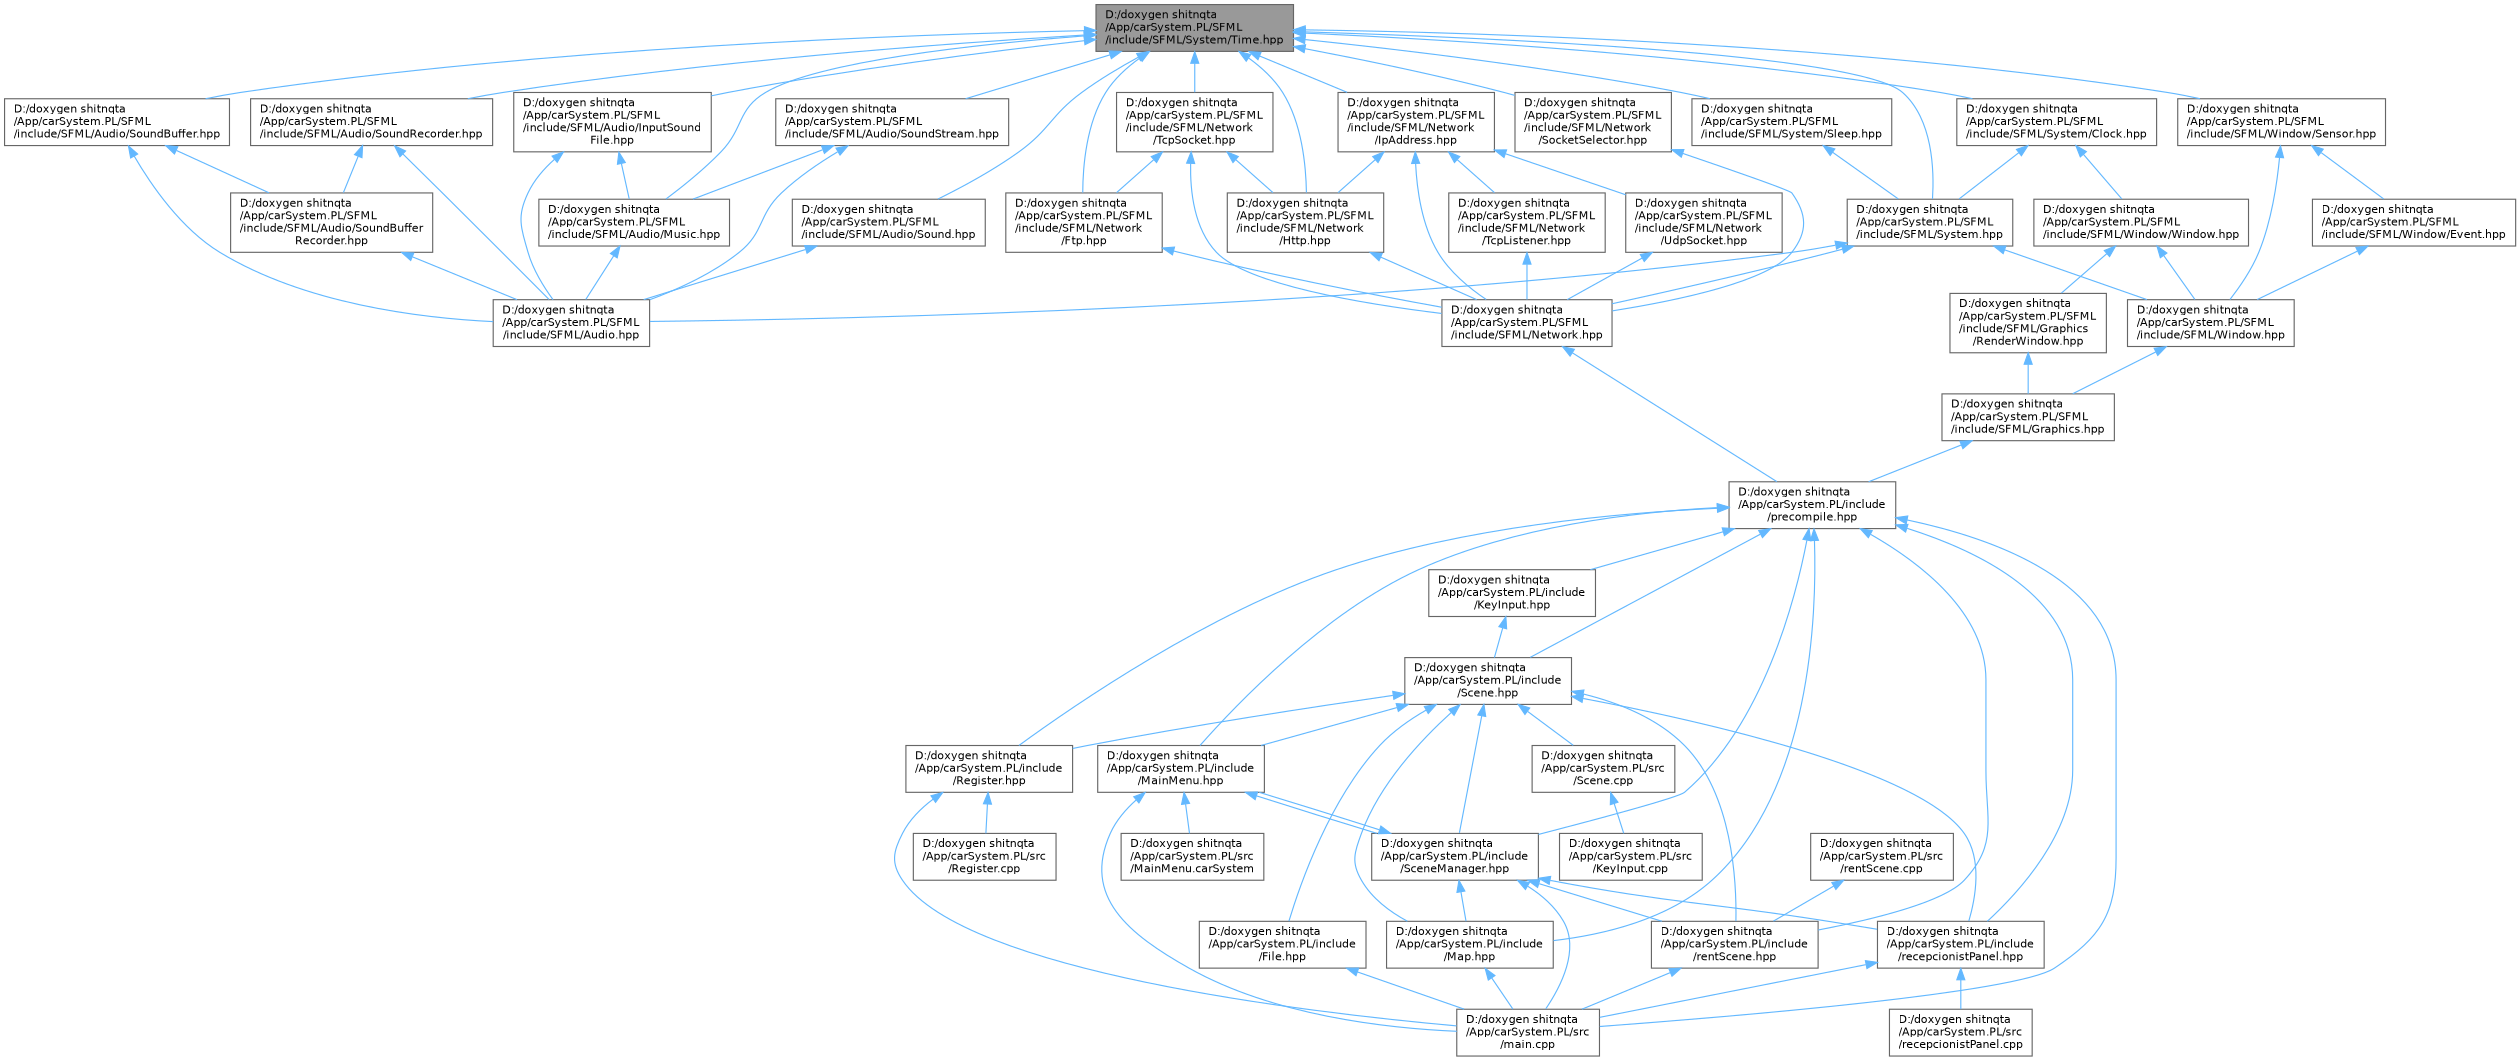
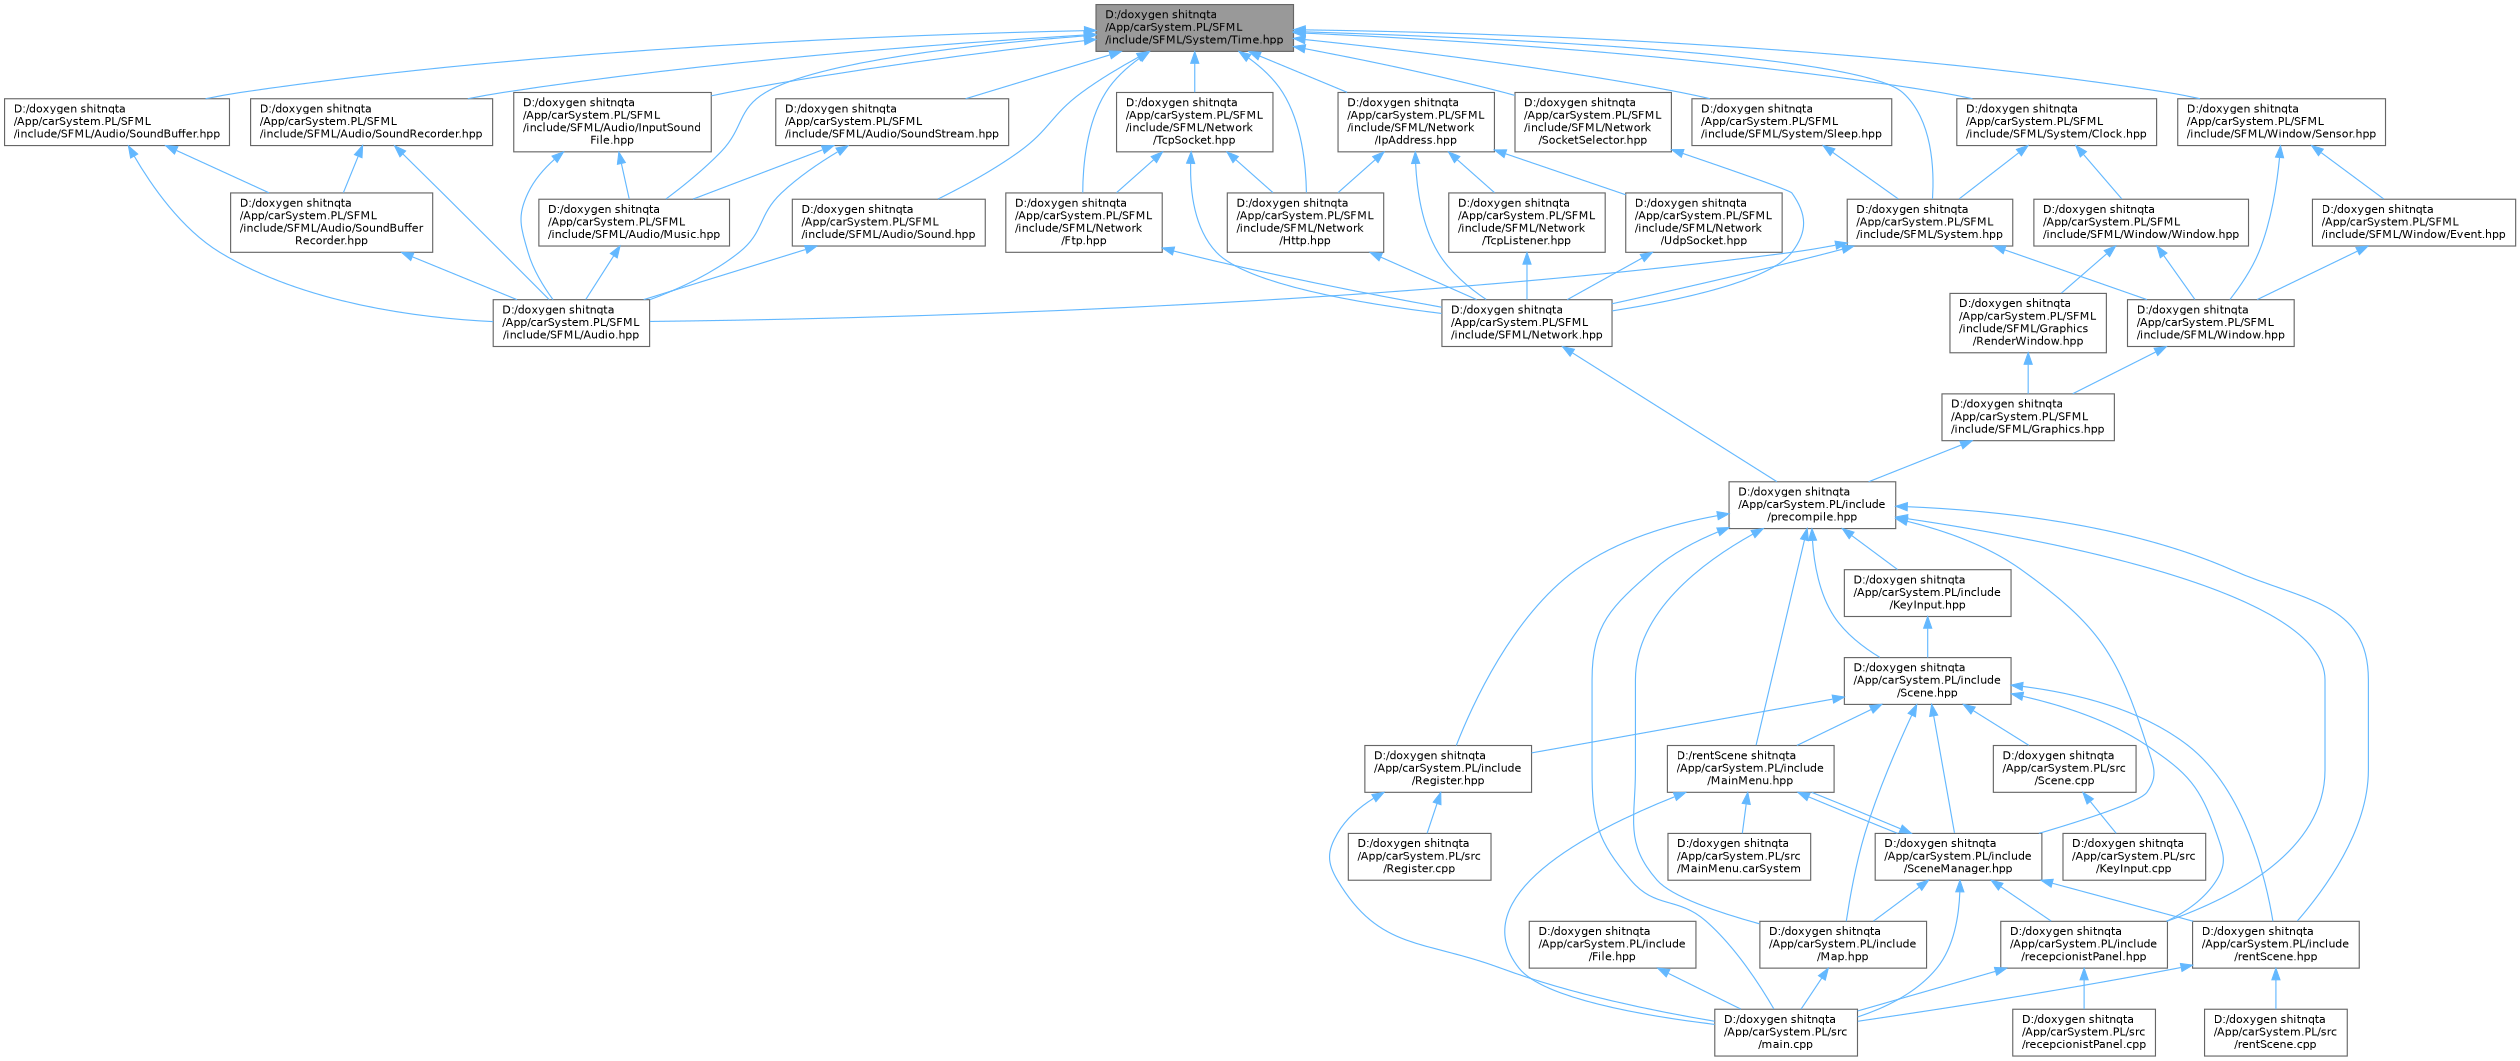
node "D:/doxygen shitnqta /App/carSystem.PL/include /MainMenu.hpp": label "D:/doxygen shitnqta /App/carSystem.PL/include /MainMenu.hpp" -> "D:/rentScene shitnqta /App/carSystem.PL/include /MainMenu.hpp"
edge "D:/doxygen shitnqta /App/carSystem.PL/include /File.hpp" -> "D:/doxygen shitnqta /App/carSystem.PL/include /Scene.hpp": removed
edge "D:/doxygen shitnqta /App/carSystem.PL/include /rentScene.hpp" -> "D:/doxygen shitnqta /App/carSystem.PL/src /rentScene.cpp": reversed
